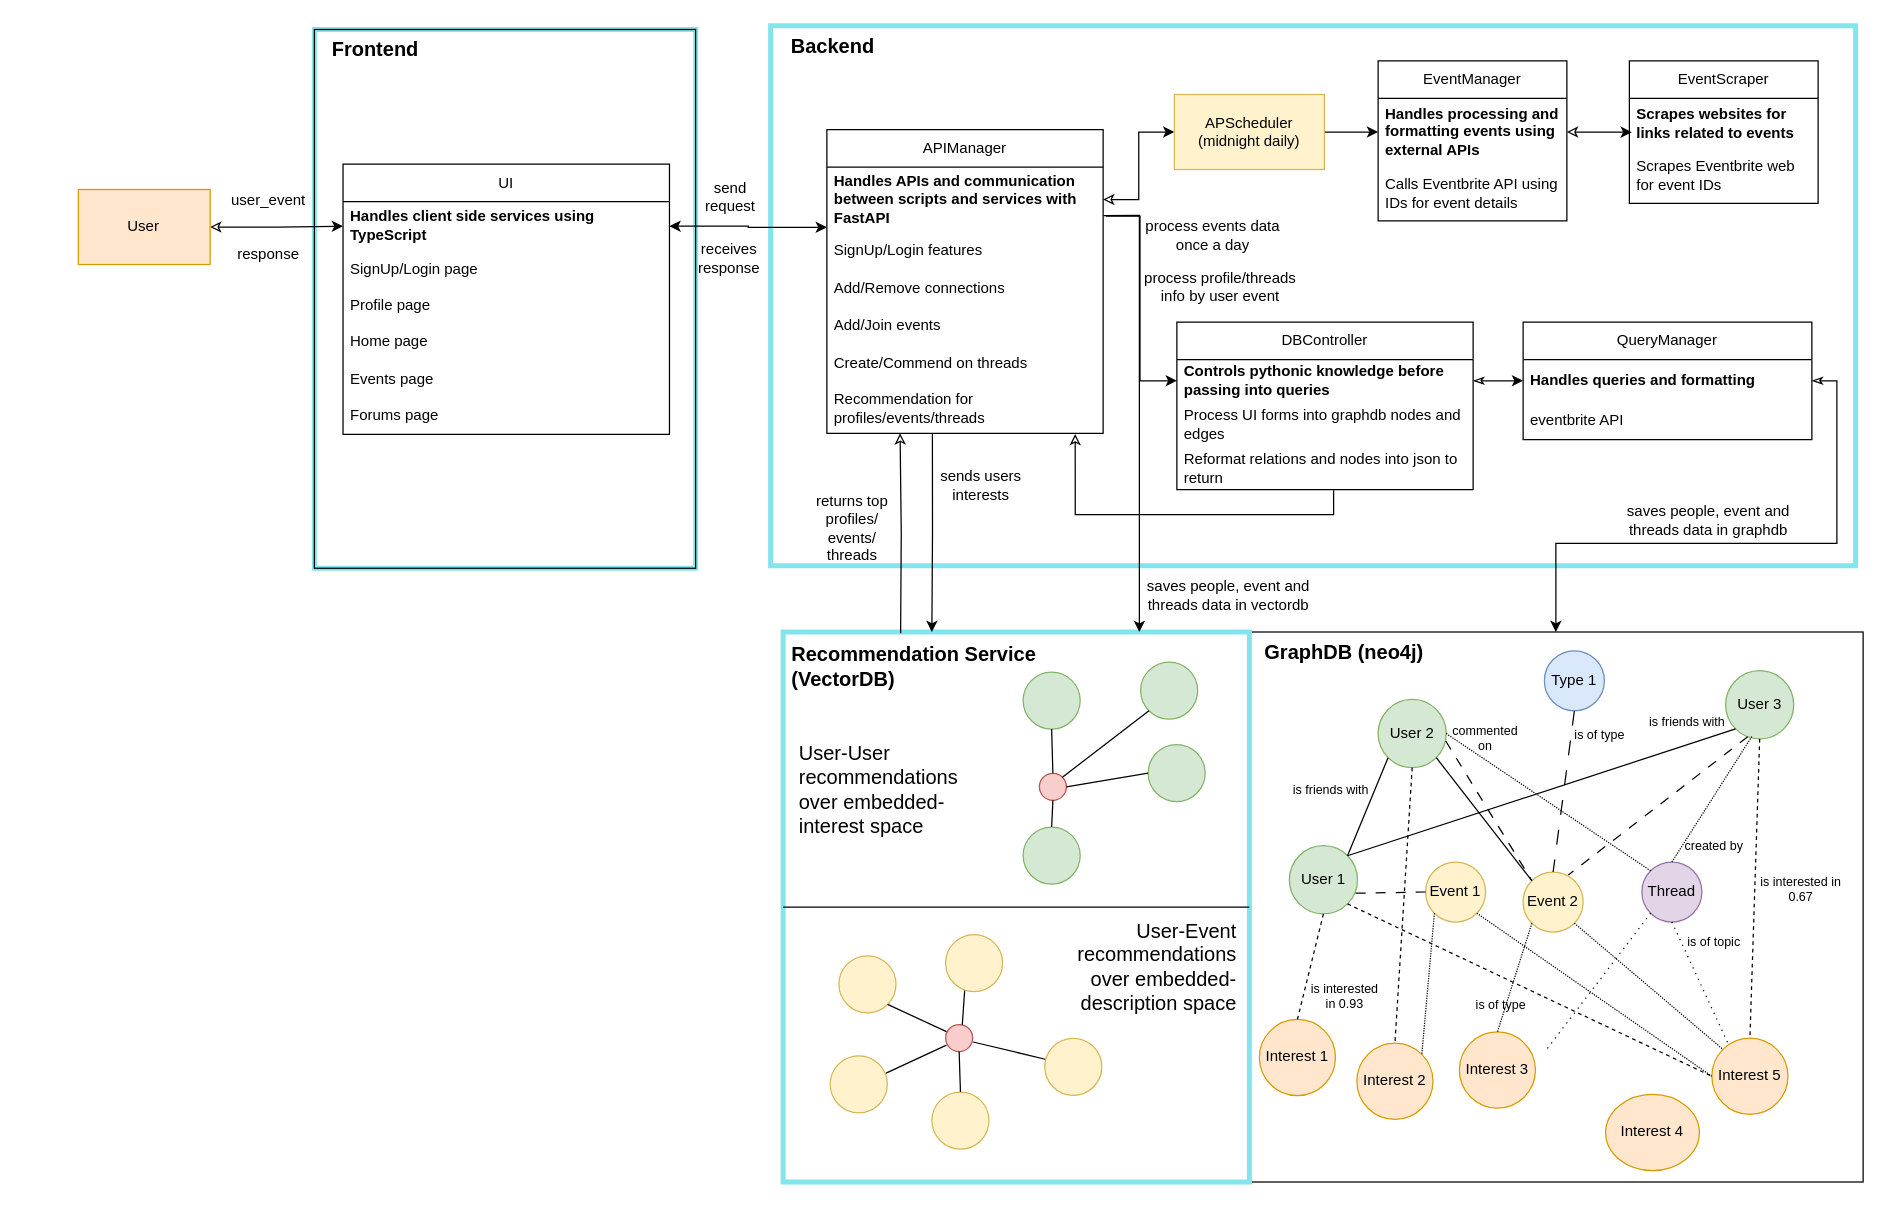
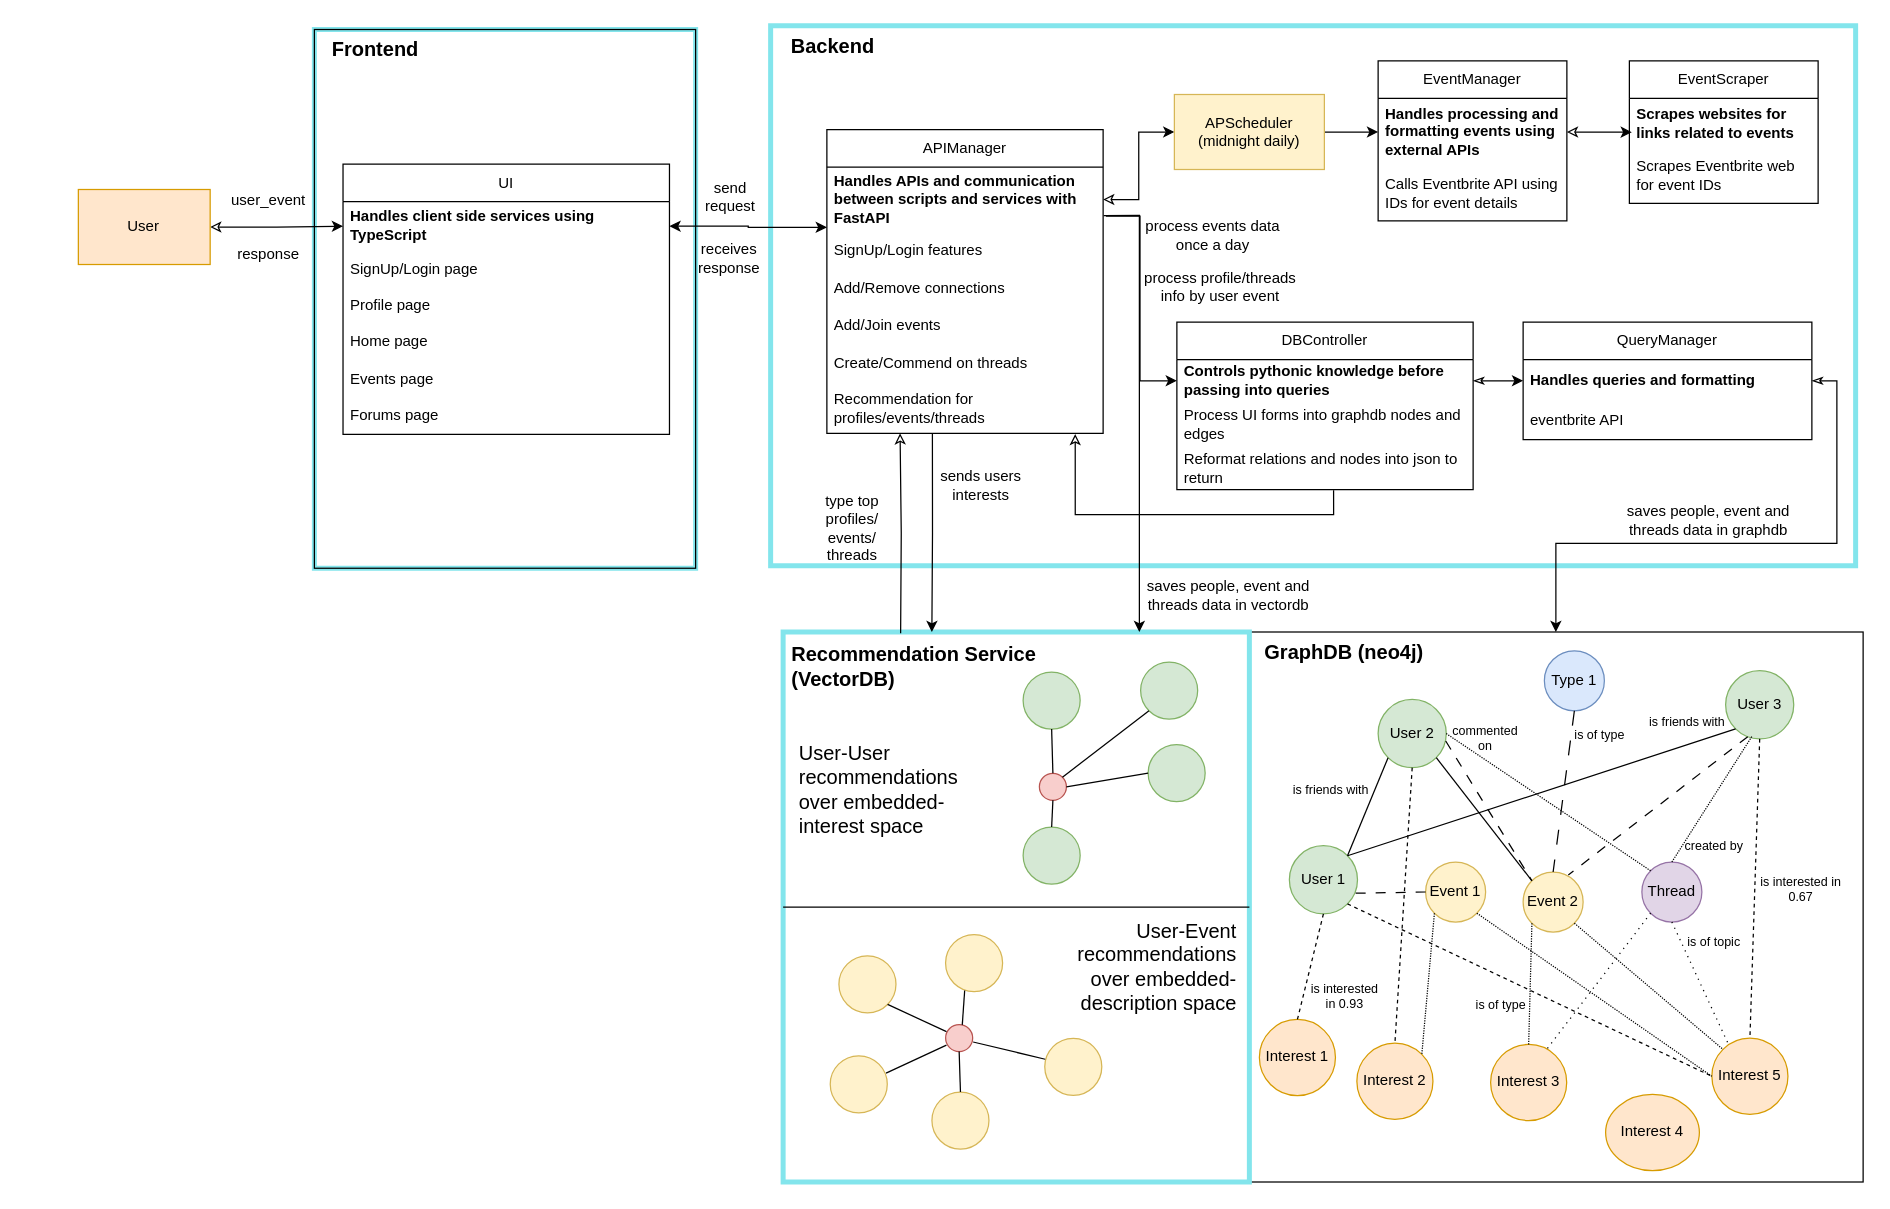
node "returns top profiles/ events/ threads": label "returns top profiles/ events/ threads" -> "type top profiles/ events/ threads"
node "Interest 3": moved (1497, 1070) -> (1529, 1082)
